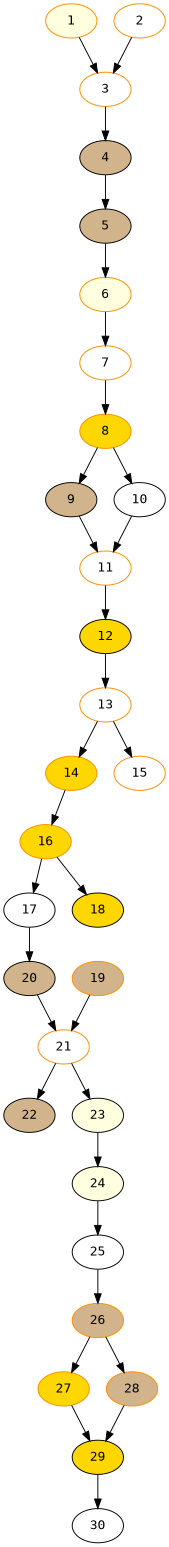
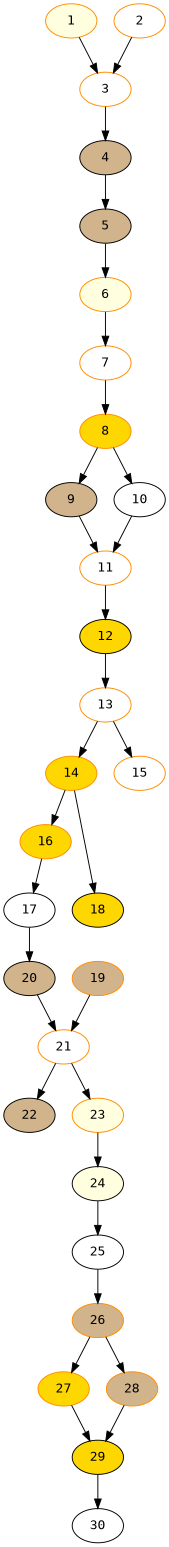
edge "16" -> "18": now "14" -> "18"
node "23": color black -> darkorange
